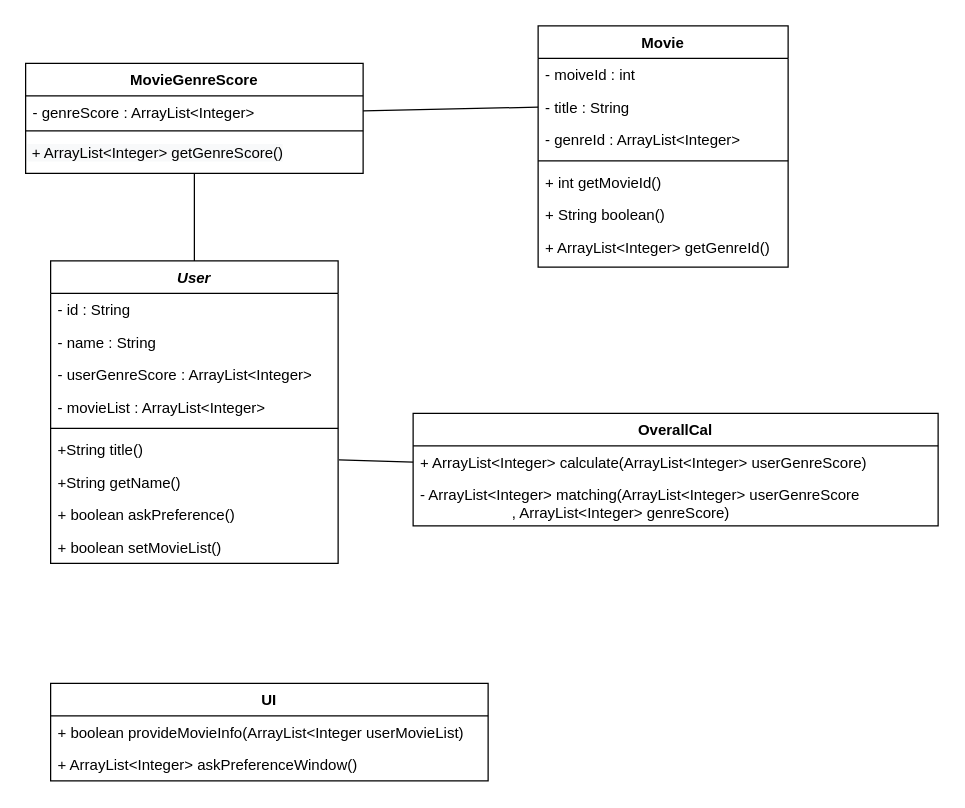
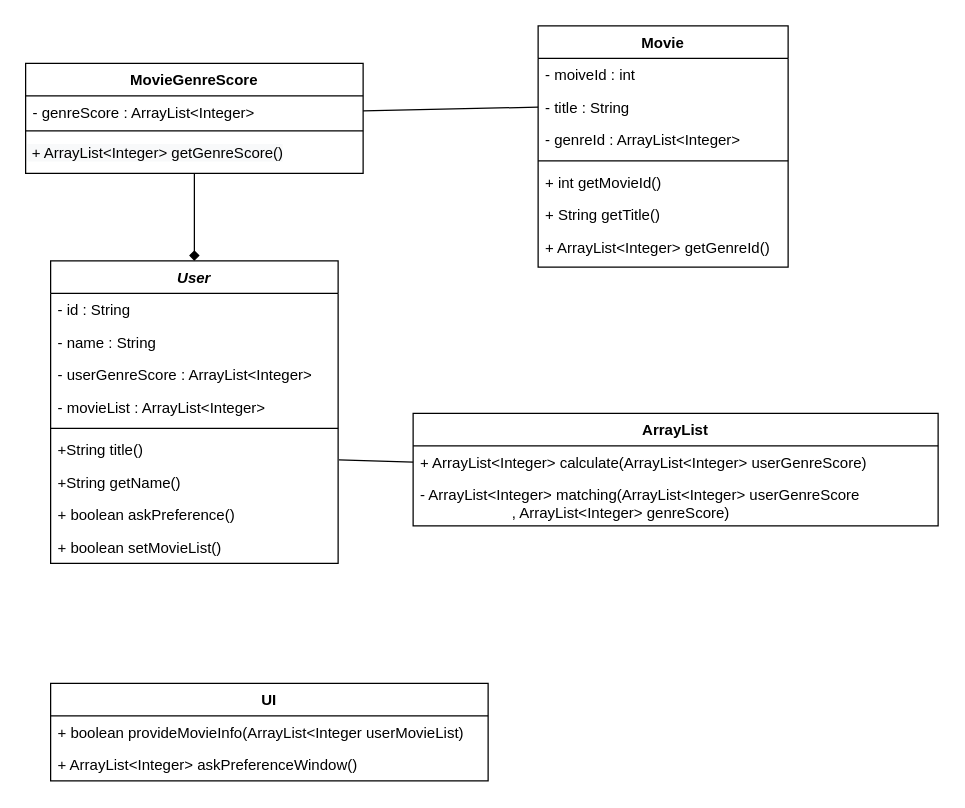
node "+ String boolean()": label "+ String boolean()" -> "+ String getTitle()"
edge "+ ArrayList<Integer> getGenreScore()" -- "User": arrowhead none -> diamond
node "OverallCal": label "OverallCal" -> "ArrayList"
